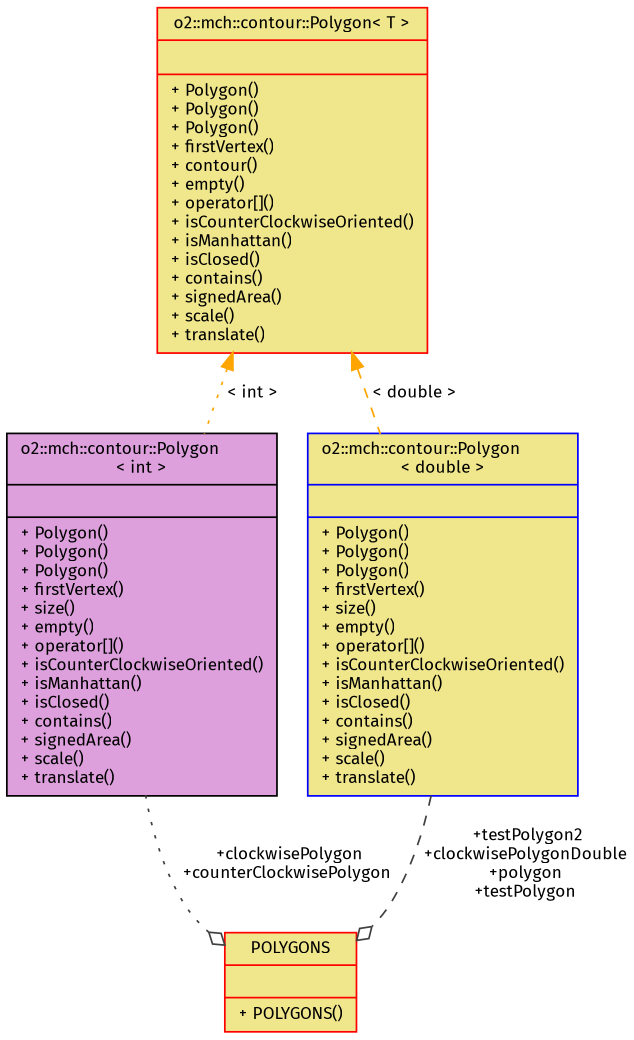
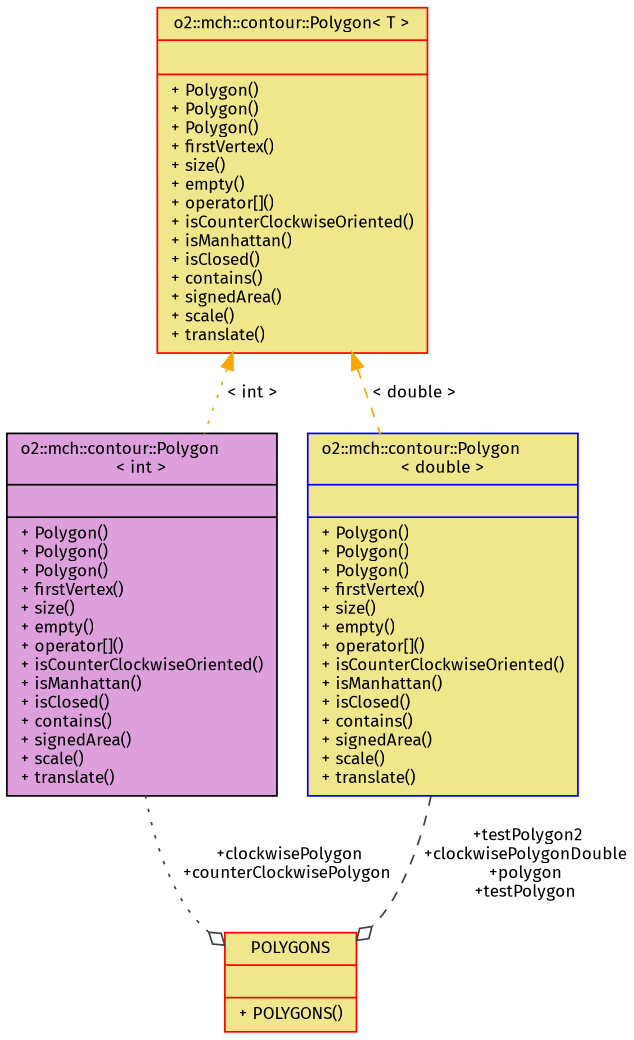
node "o2::mch::contour::Polygon< T >": text "+ contour()" -> "+ size()"
